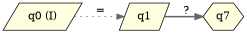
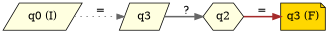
node "q1": label "q1" -> "q3"
node "q7": label "q7" -> "q2"
node "q3 (F)": added
